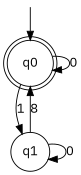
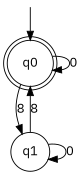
edge "q0" -> "q1": label "1" -> "8"
